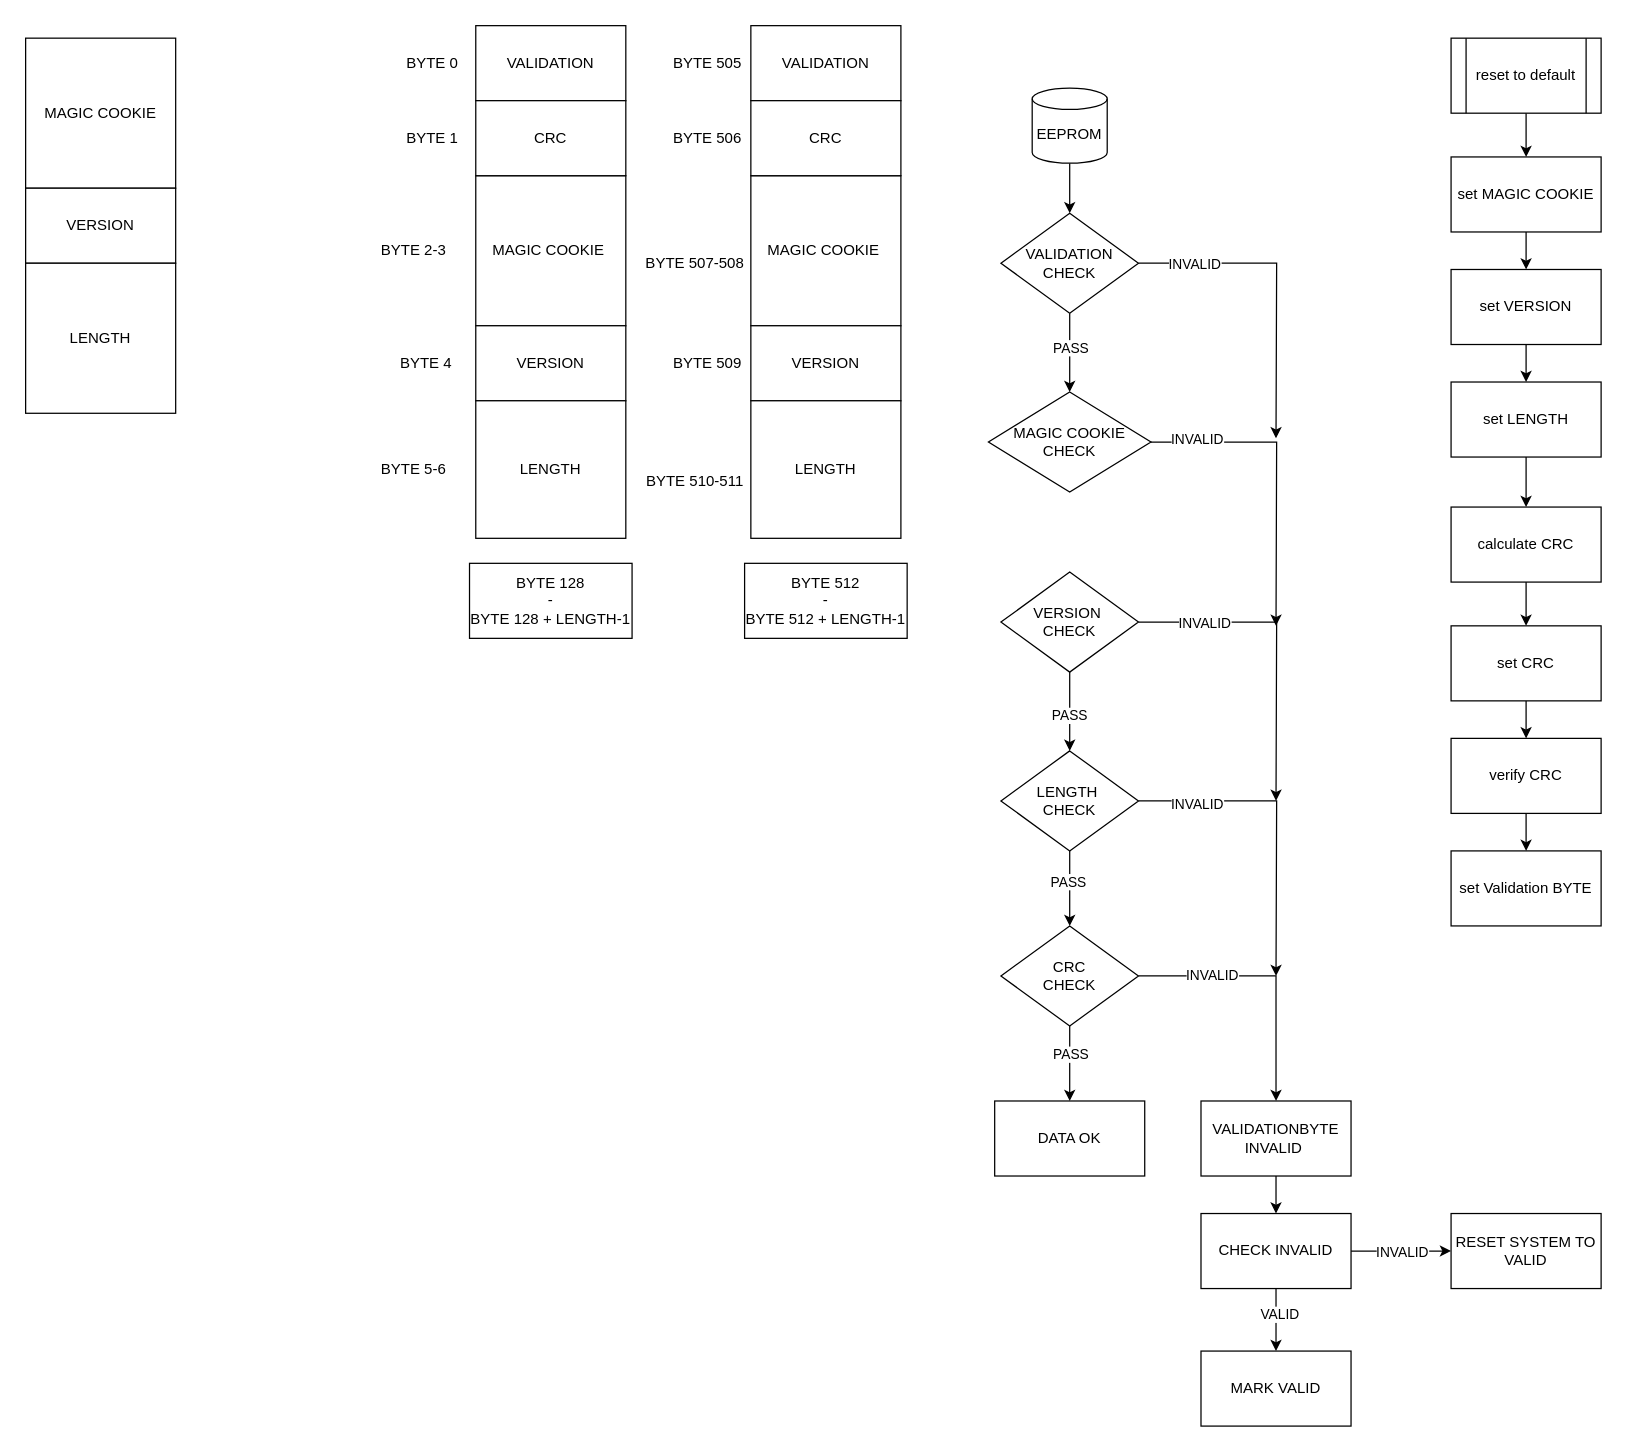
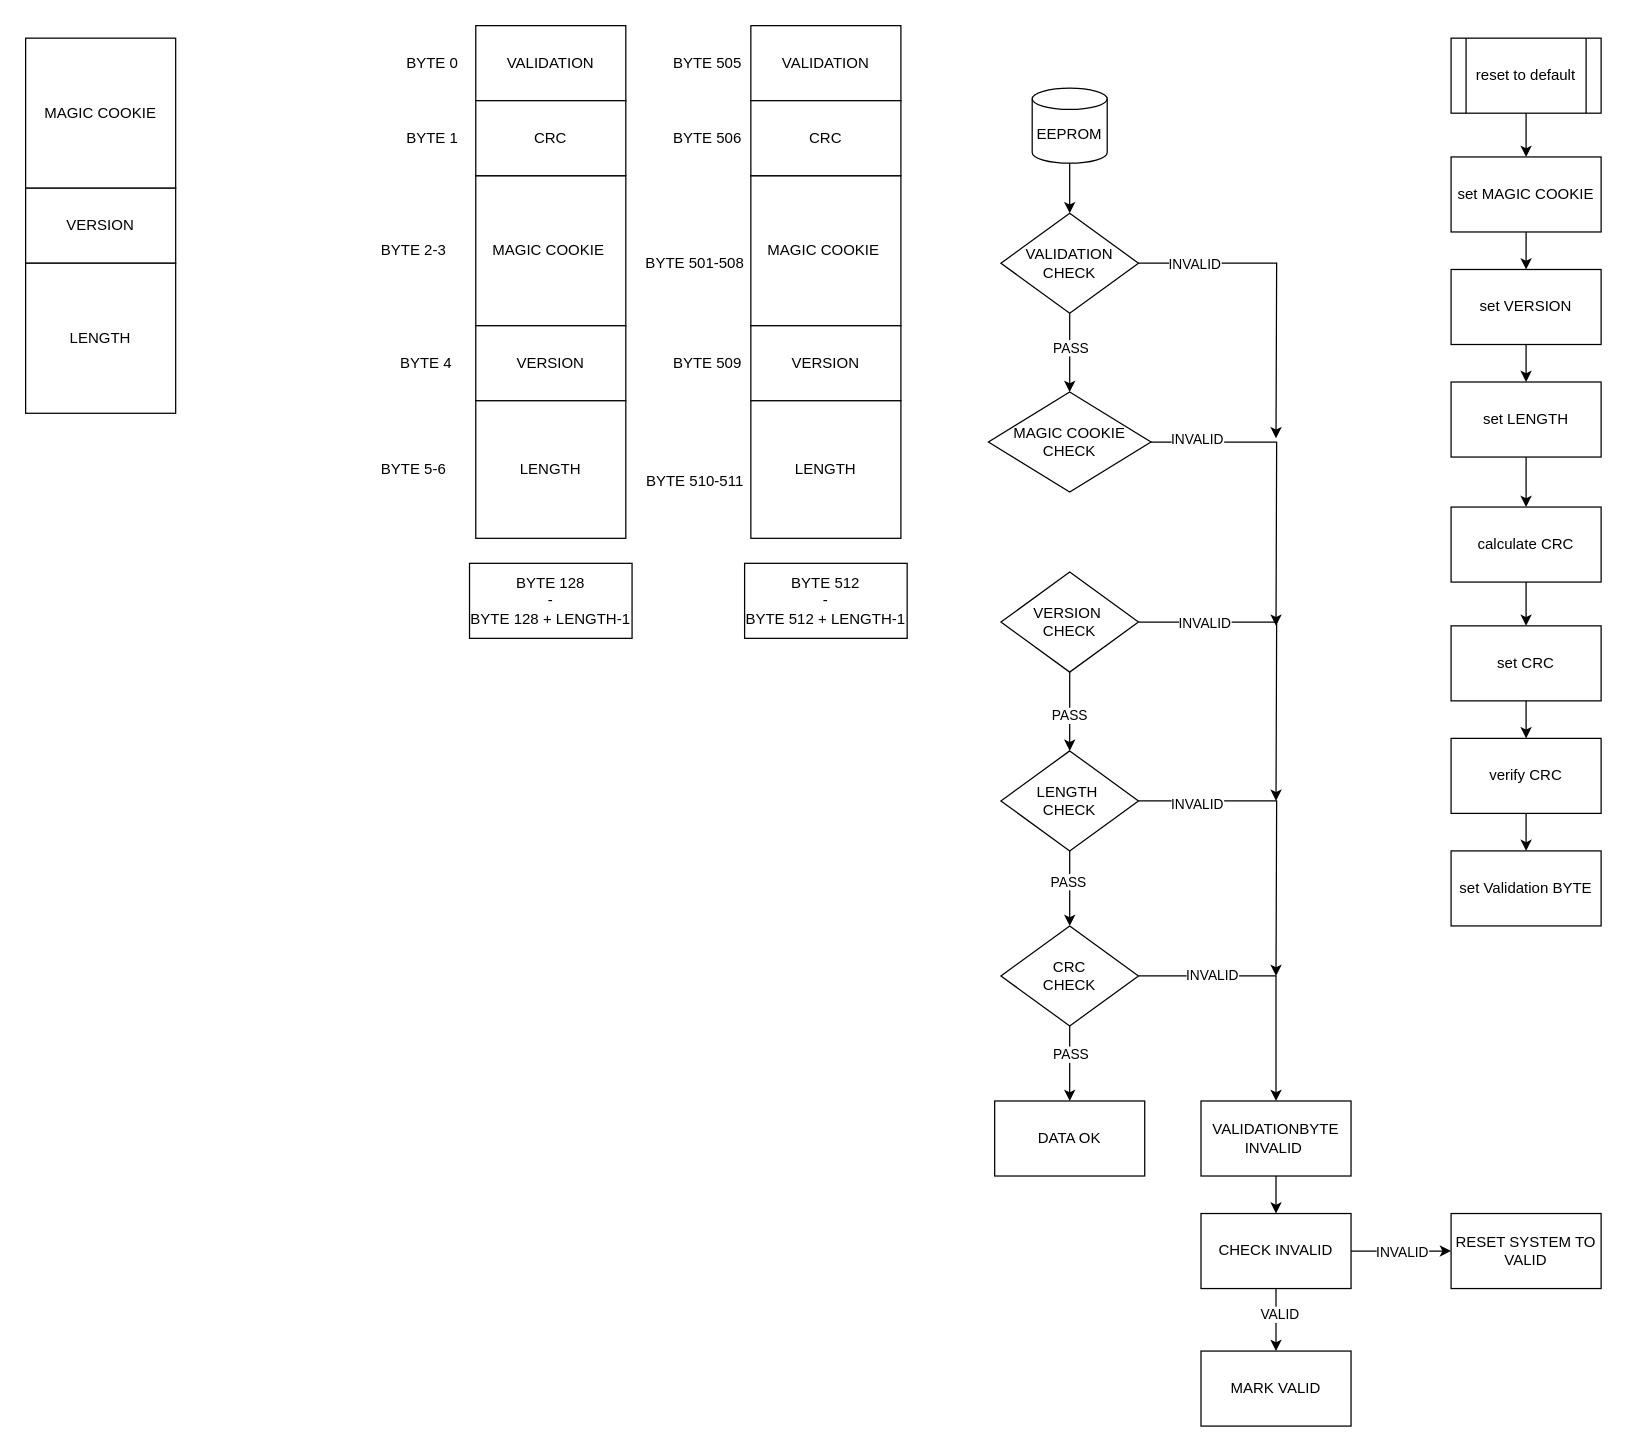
node "BYTE 507-508": label "BYTE 507-508" -> "BYTE 501-508"
